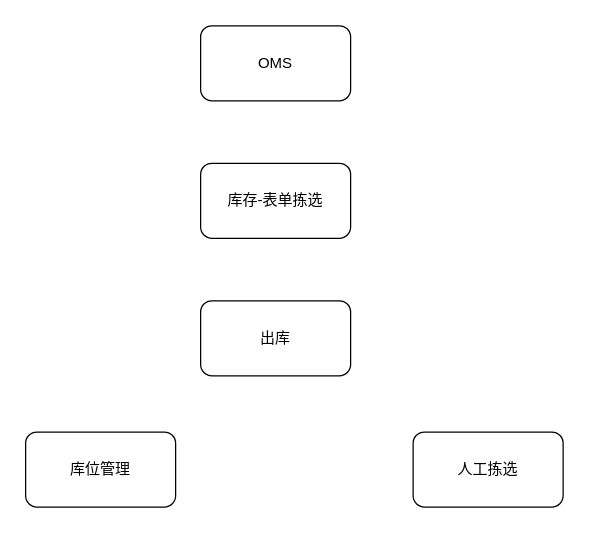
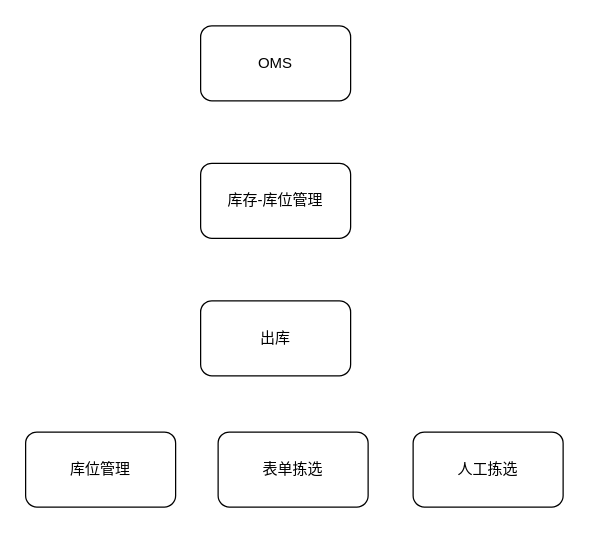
node "库存-表单拣选": label "库存-表单拣选" -> "库存-库位管理"
node "表单拣选": added
